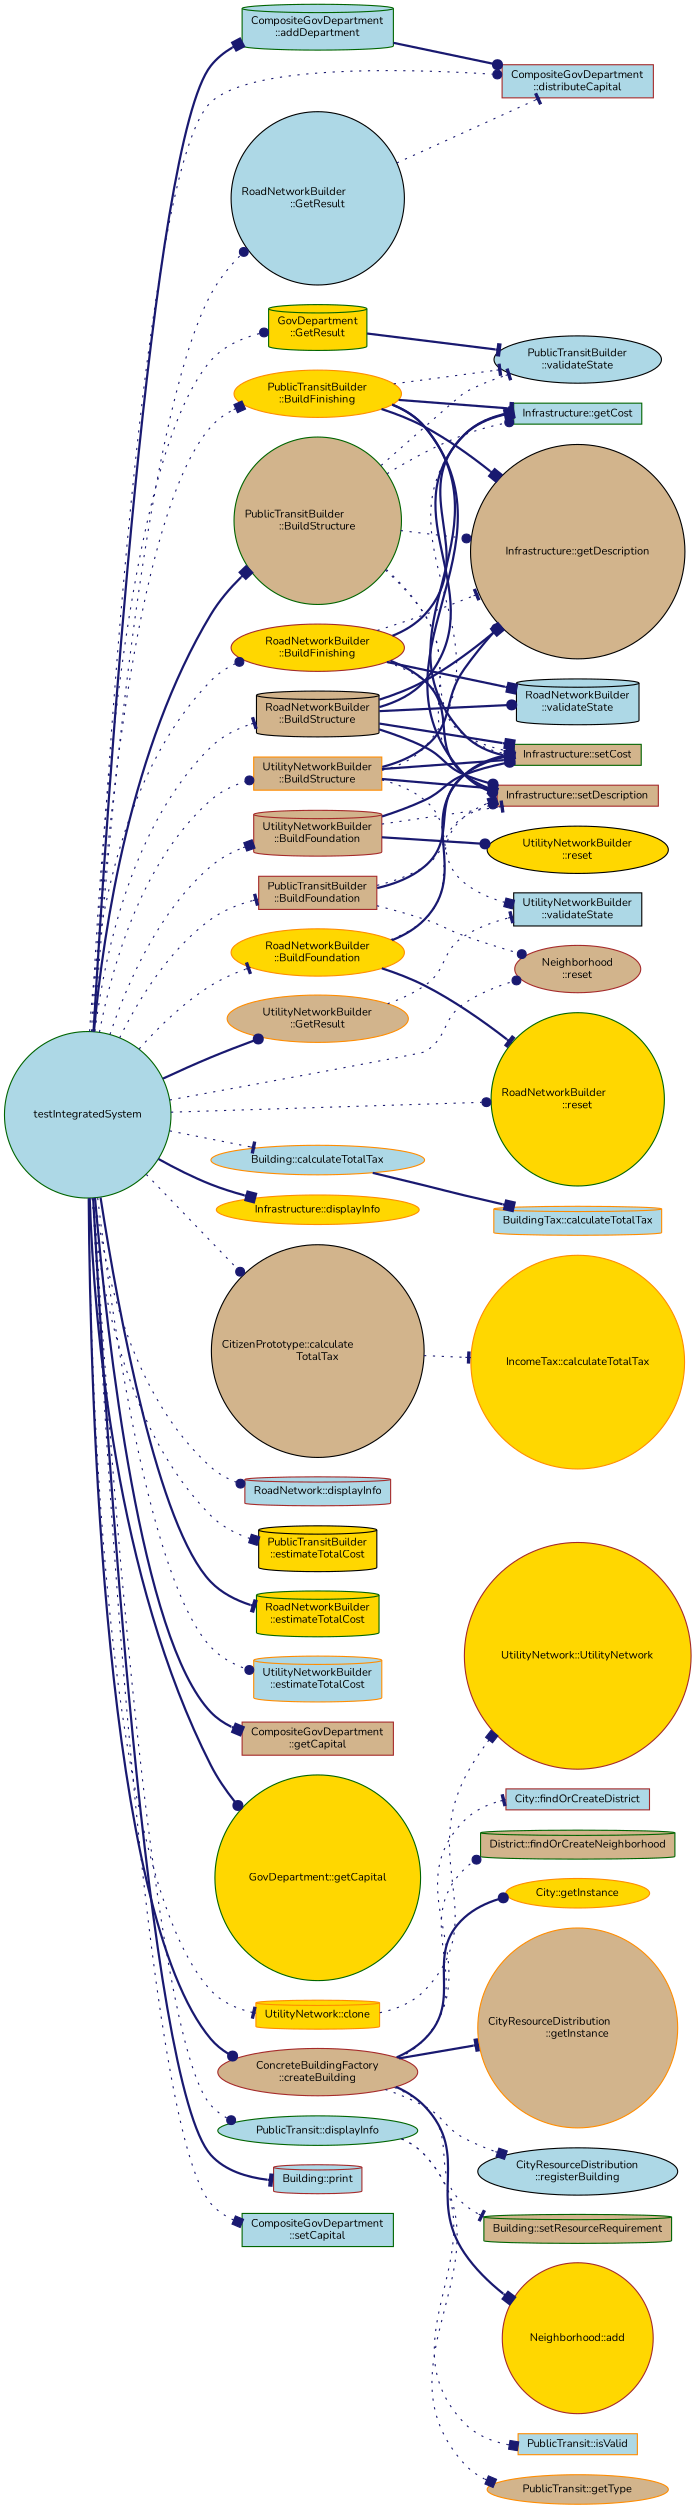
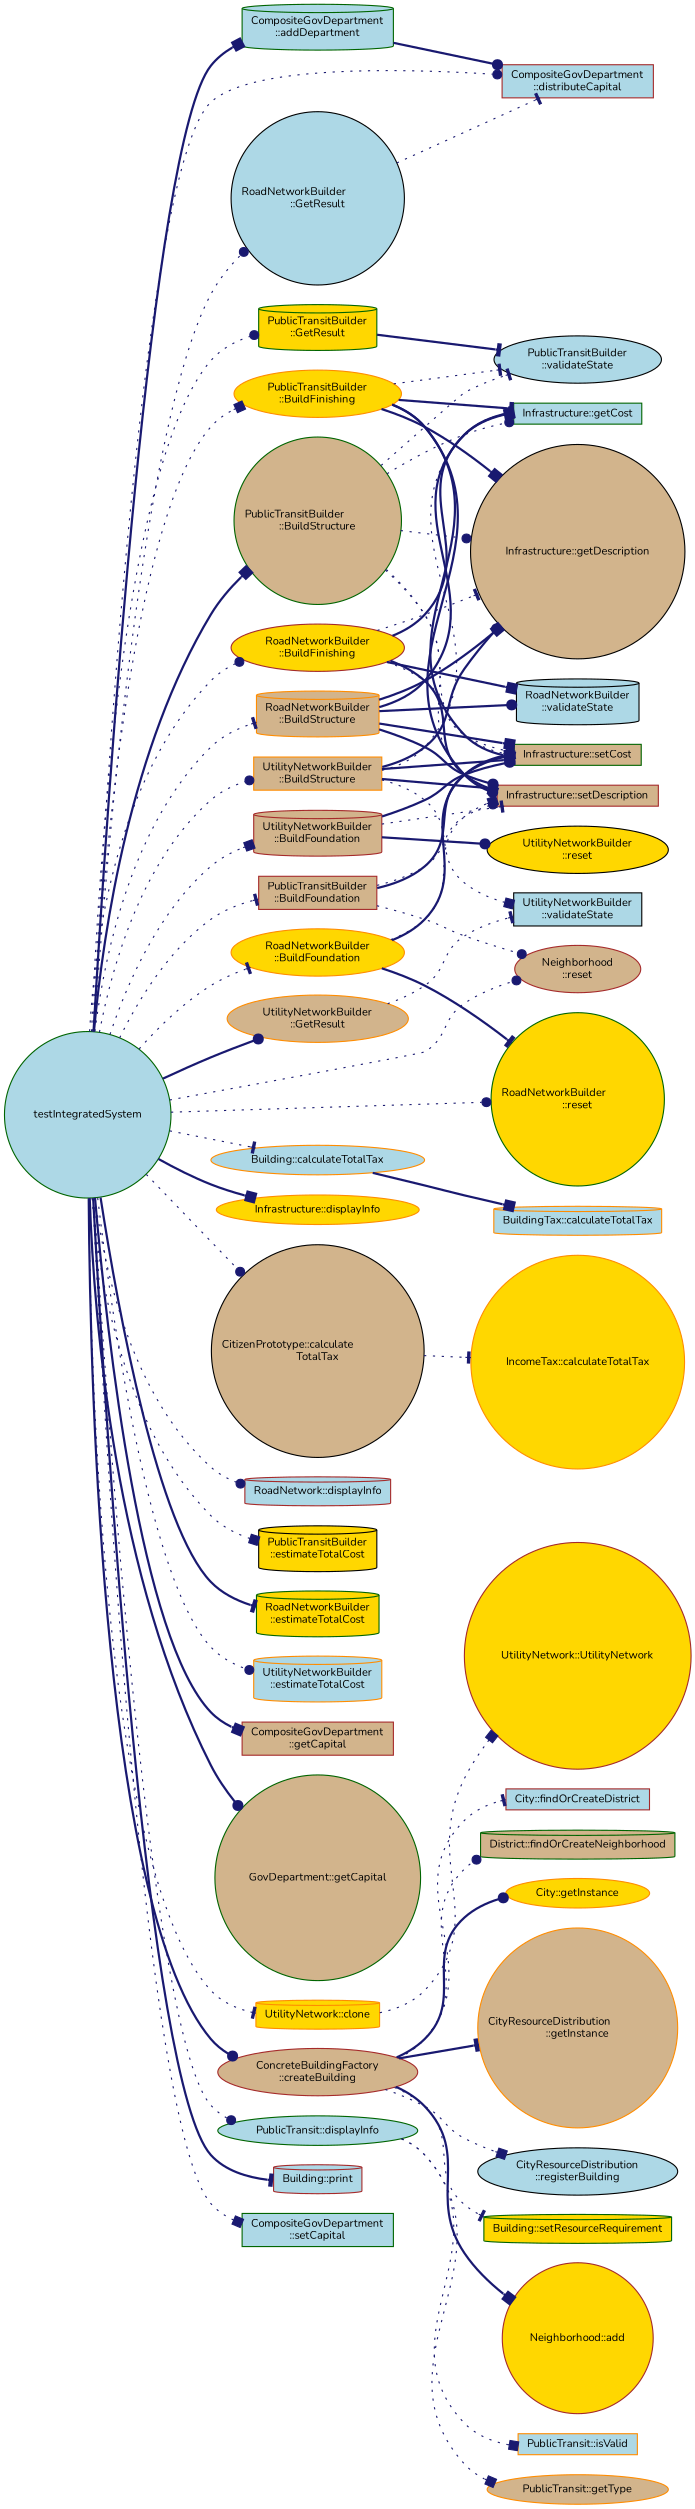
node "GovDepartment ::GetResult": label "GovDepartment ::GetResult" -> "PublicTransitBuilder ::GetResult"
node "RoadNetworkBuilder ::BuildStructure": color black -> darkorange
node "GovDepartment::getCapital": fillcolor gold -> tan
node "Building::setResourceRequirement": fillcolor tan -> gold
